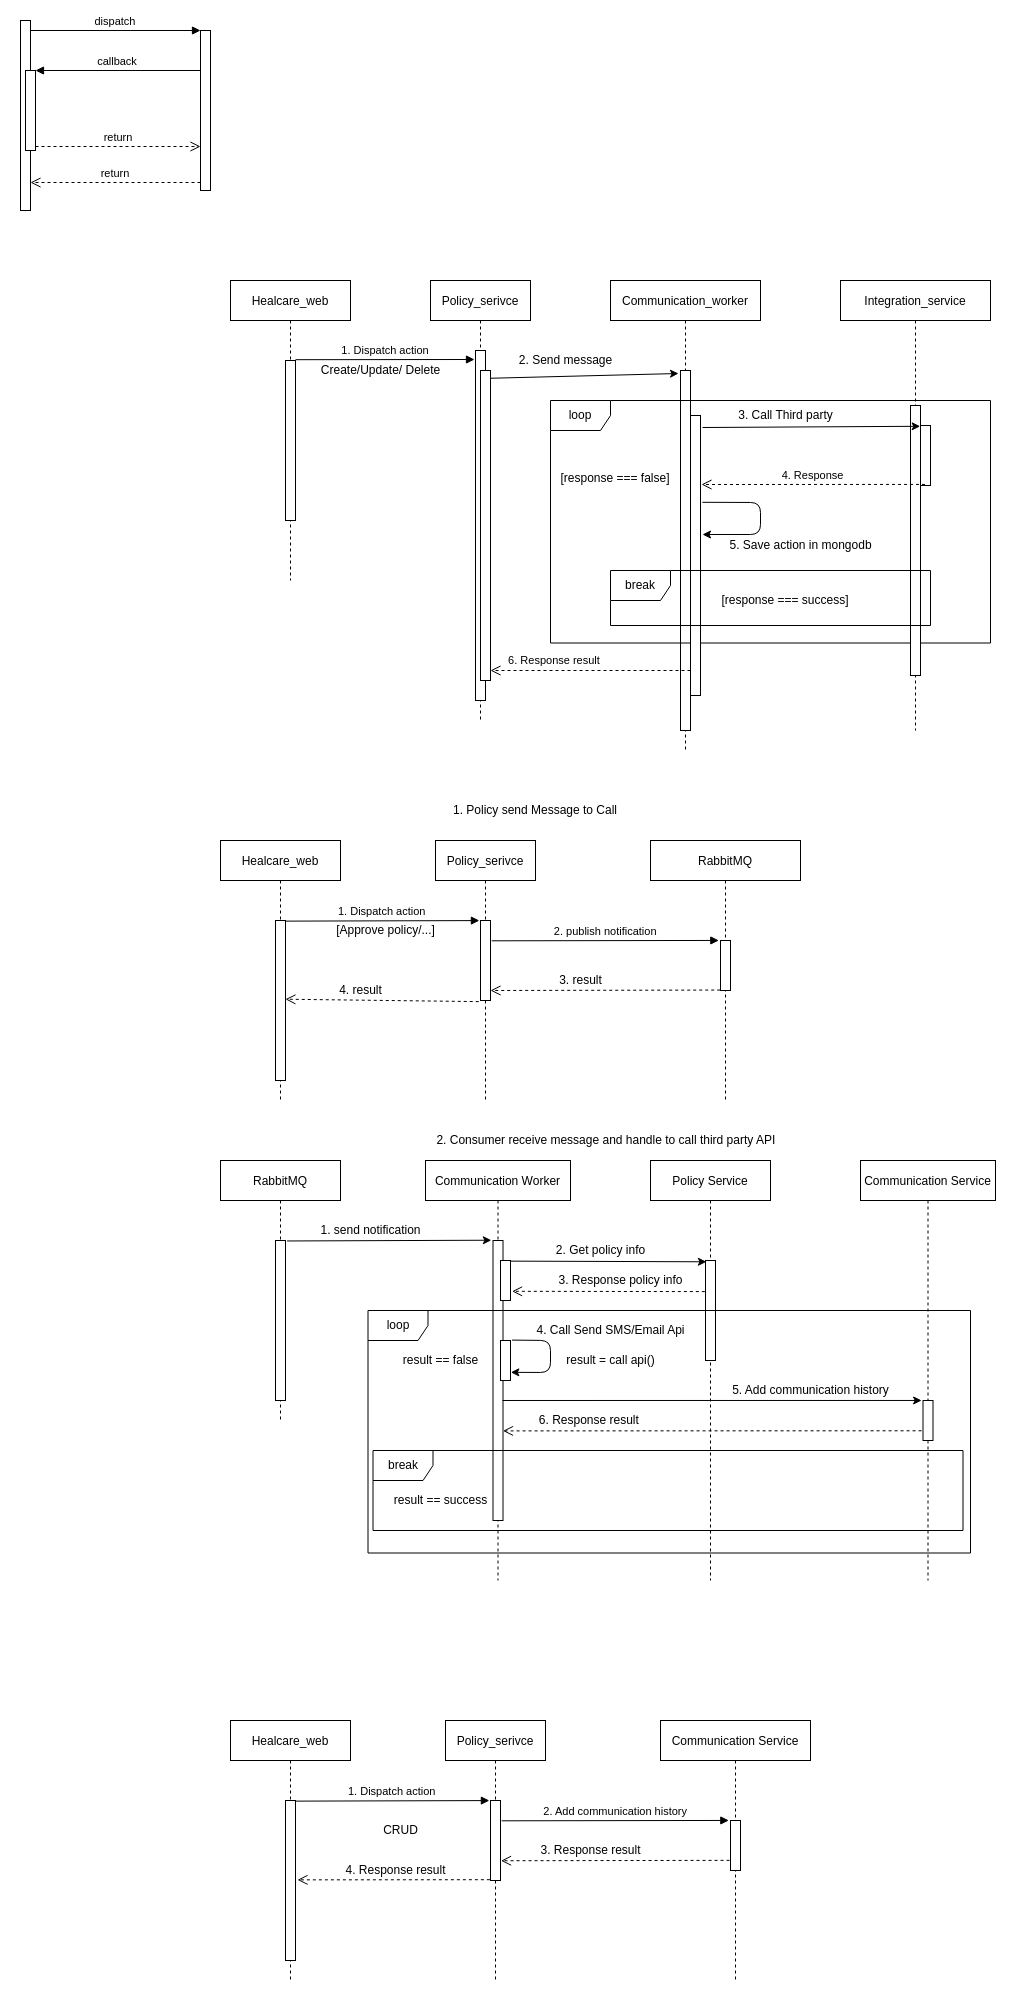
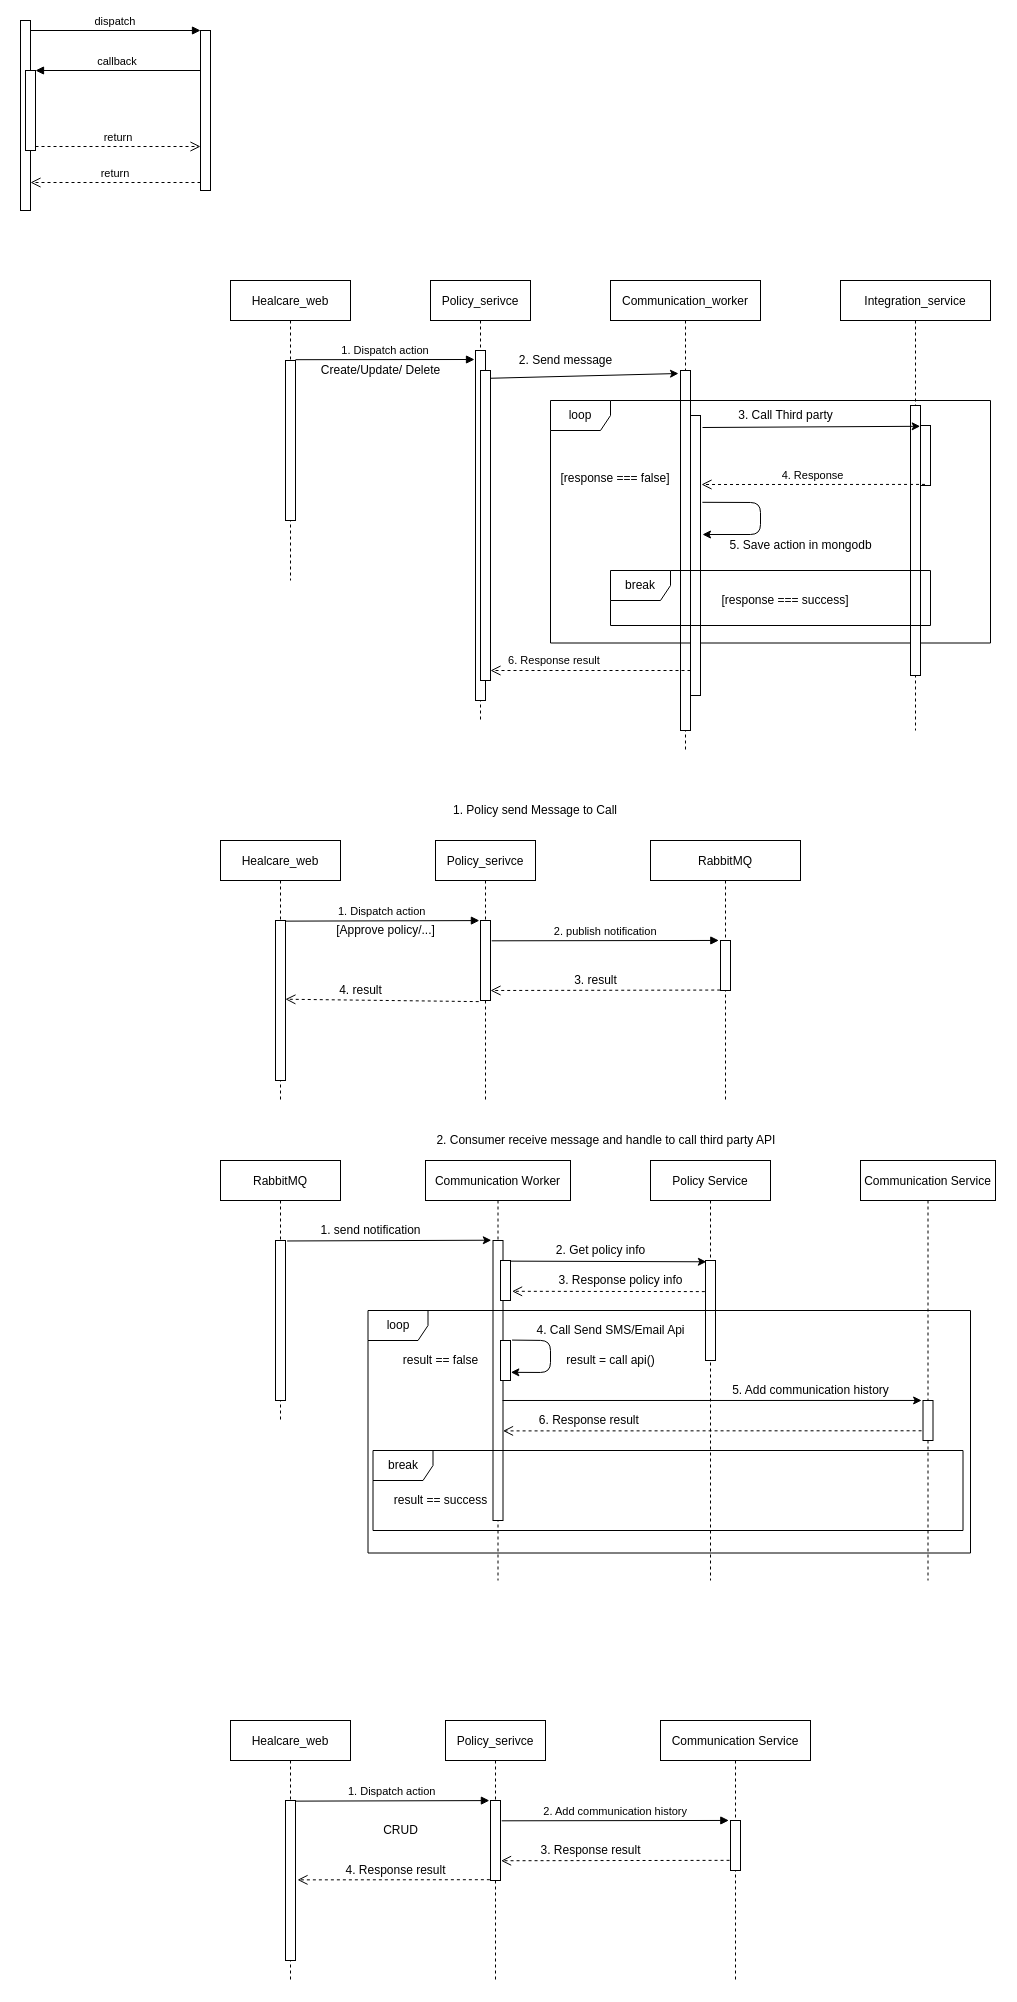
node "3. result": moved (581, 981) -> (596, 981)
